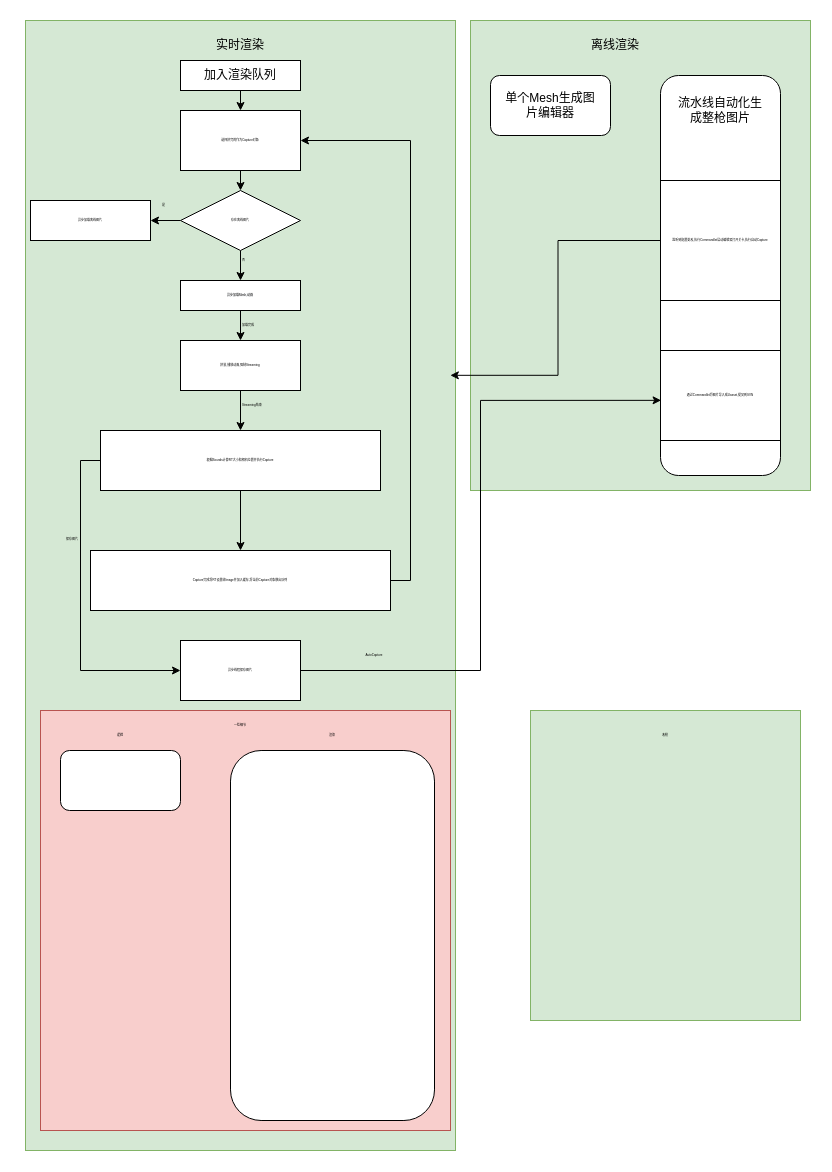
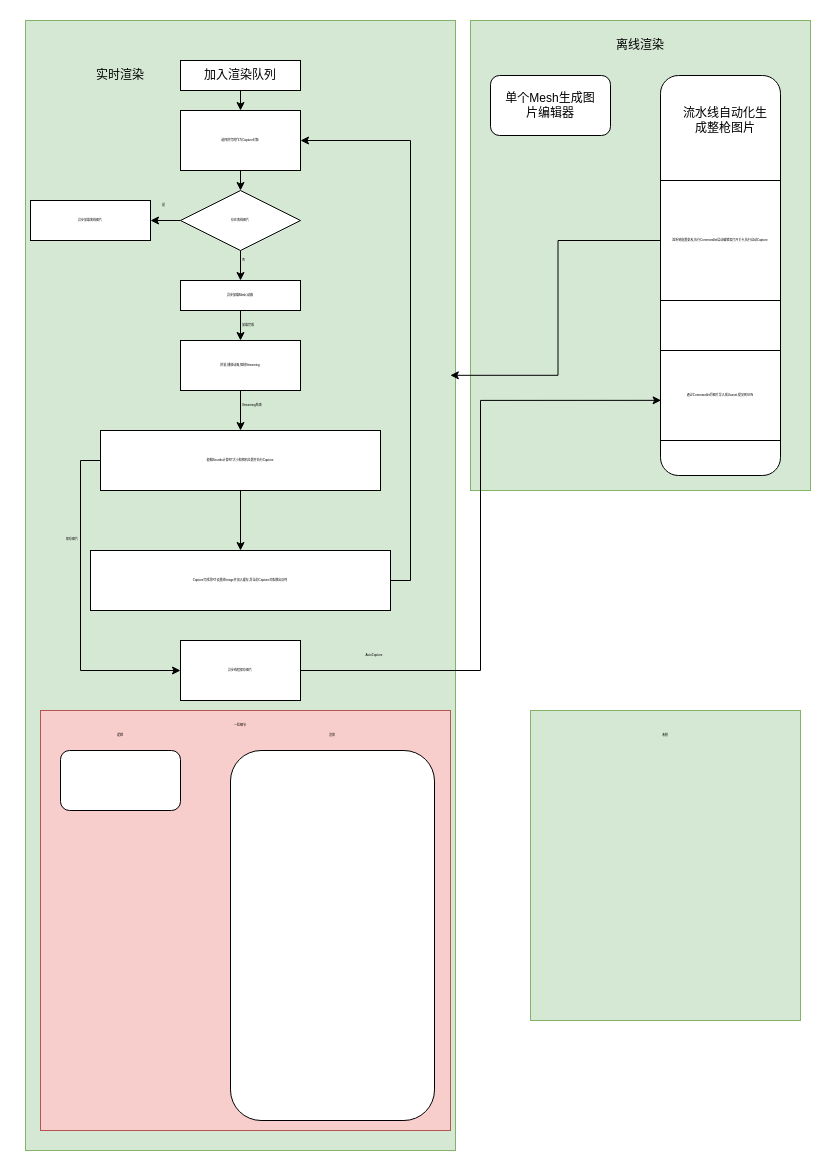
node "实时渲染": moved (241, 46) -> (121, 76)
node "离线渲染": moved (616, 46) -> (641, 46)
node "流水线自动化生成整枪图片": moved (721, 111) -> (726, 121)
